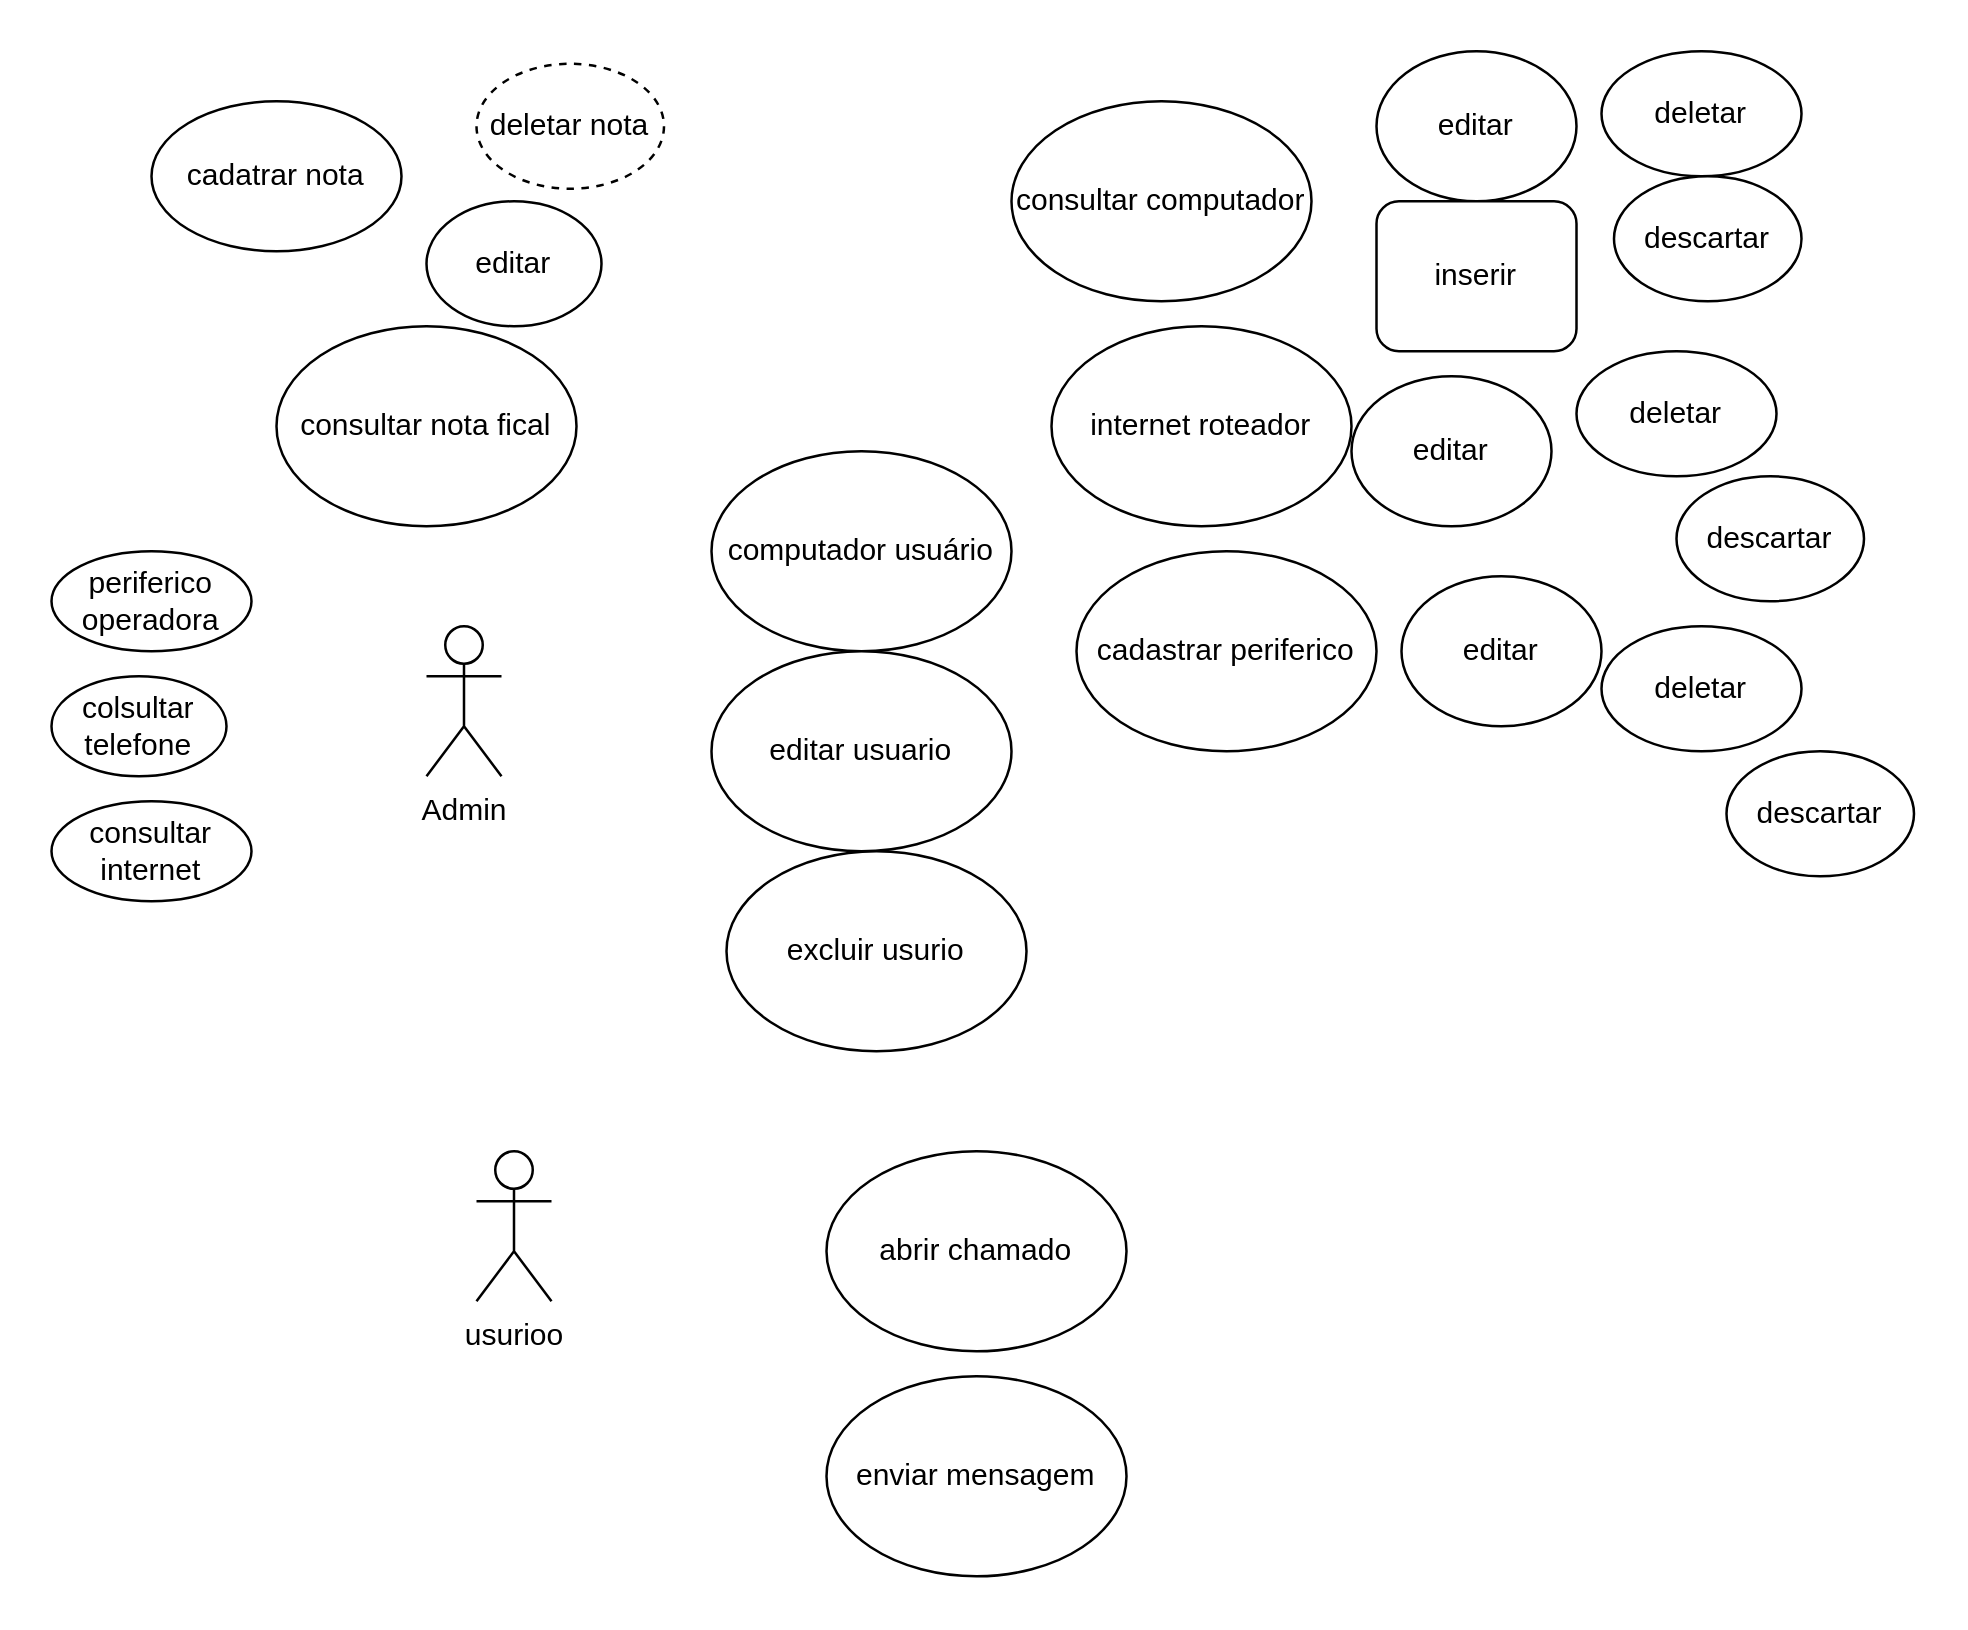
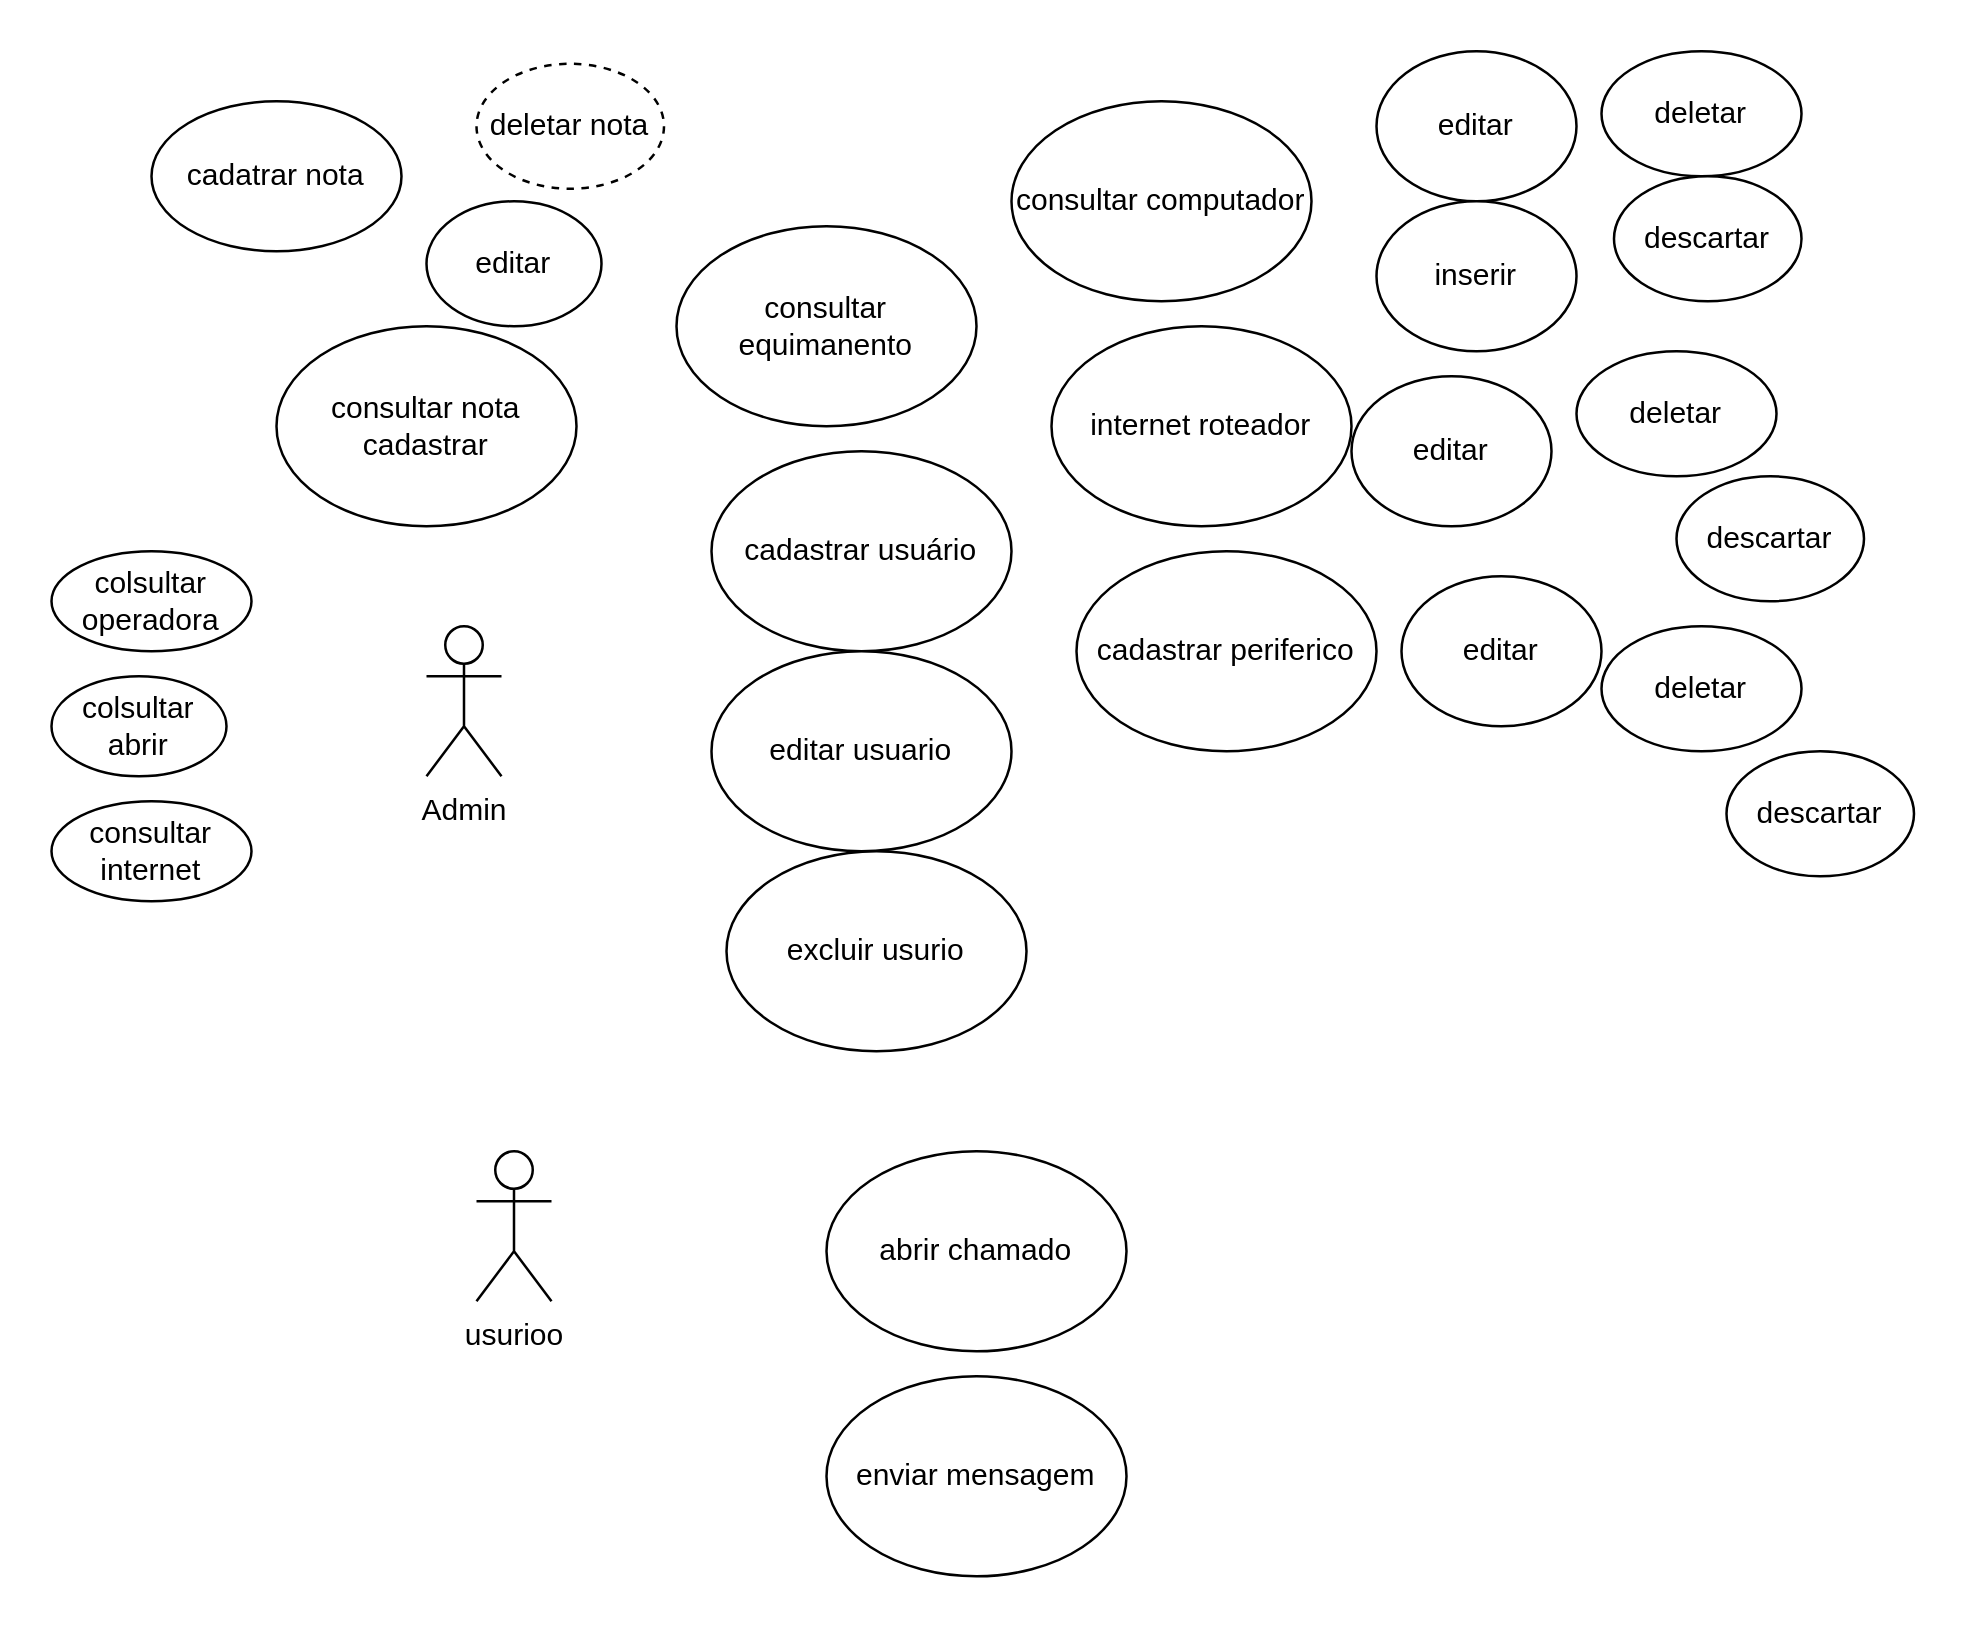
node "inserir": shape rounded rectangle -> ellipse
node "consultar equimanento": added
node "consultar nota fical": label "consultar nota fical" -> "consultar nota cadastrar"
node "computador usuário": label "computador usuário" -> "cadastrar usuário"
node "periferico operadora": label "periferico operadora" -> "colsultar operadora"
node "colsultar telefone": label "colsultar telefone" -> "colsultar abrir"
